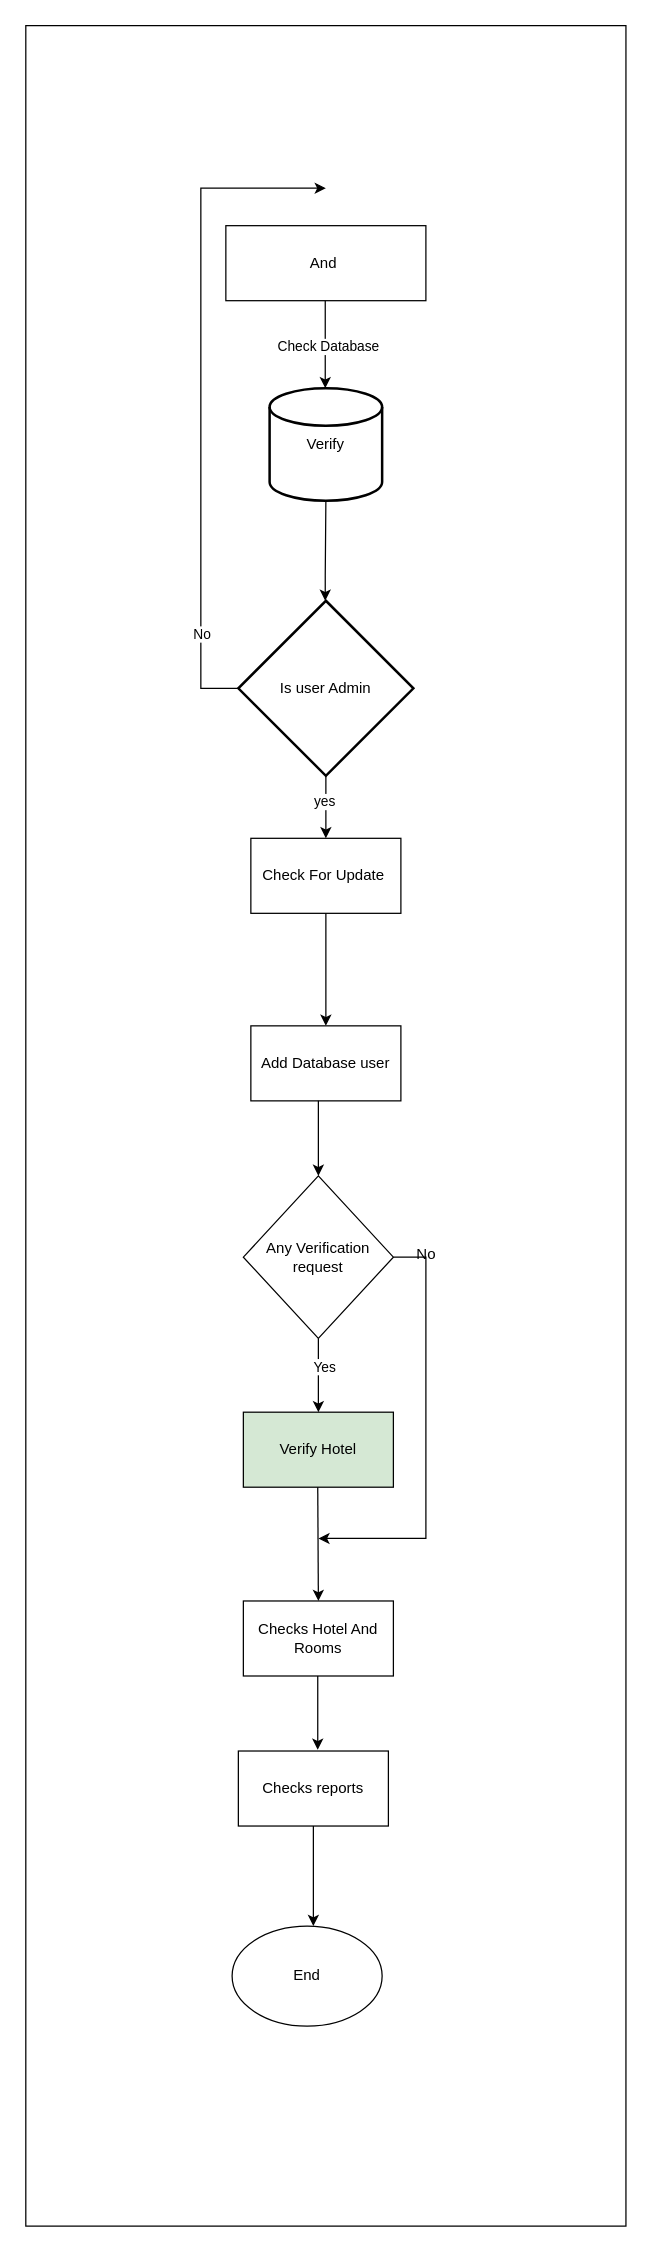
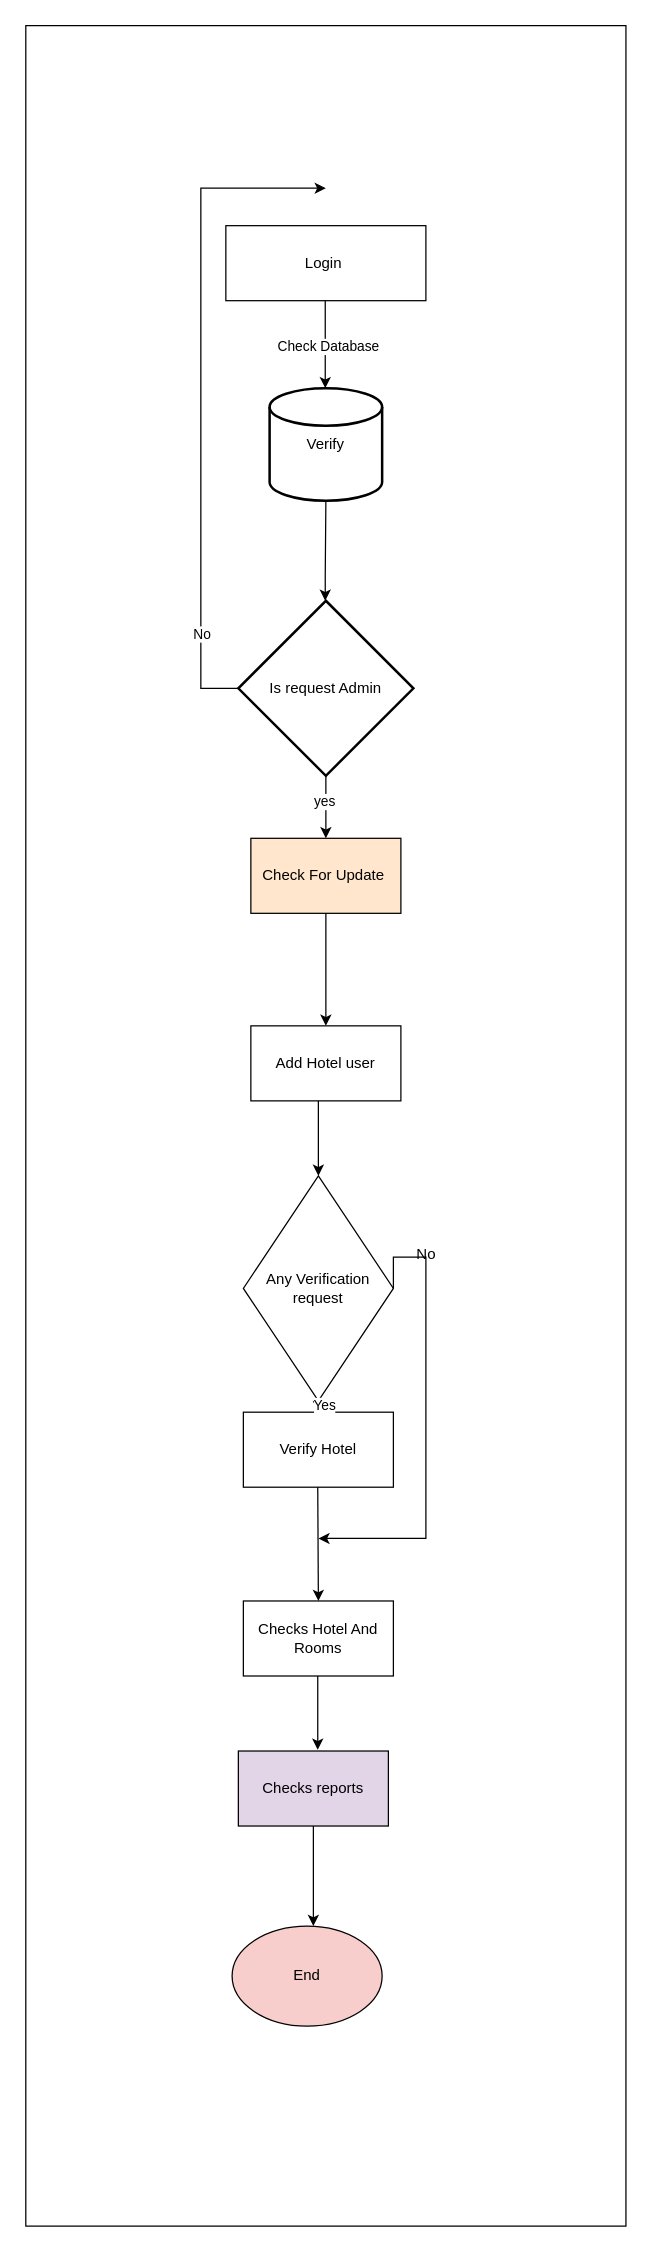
node "And": label "And" -> "Login"
node "Is user Admin": label "Is user Admin" -> "Is request Admin"
node "Check For Update": fillcolor #ffffff -> #ffe6cc
node "Add Database user": label "Add Database user" -> "Add Hotel user"
node "Any Verification request": size 150x163 -> 150x225
node "Verify Hotel": fillcolor #d5e8d4 -> #ffffff
node "Checks reports": fillcolor #ffffff -> #e1d5e7
node "End": fillcolor #ffffff -> #f8cecc
